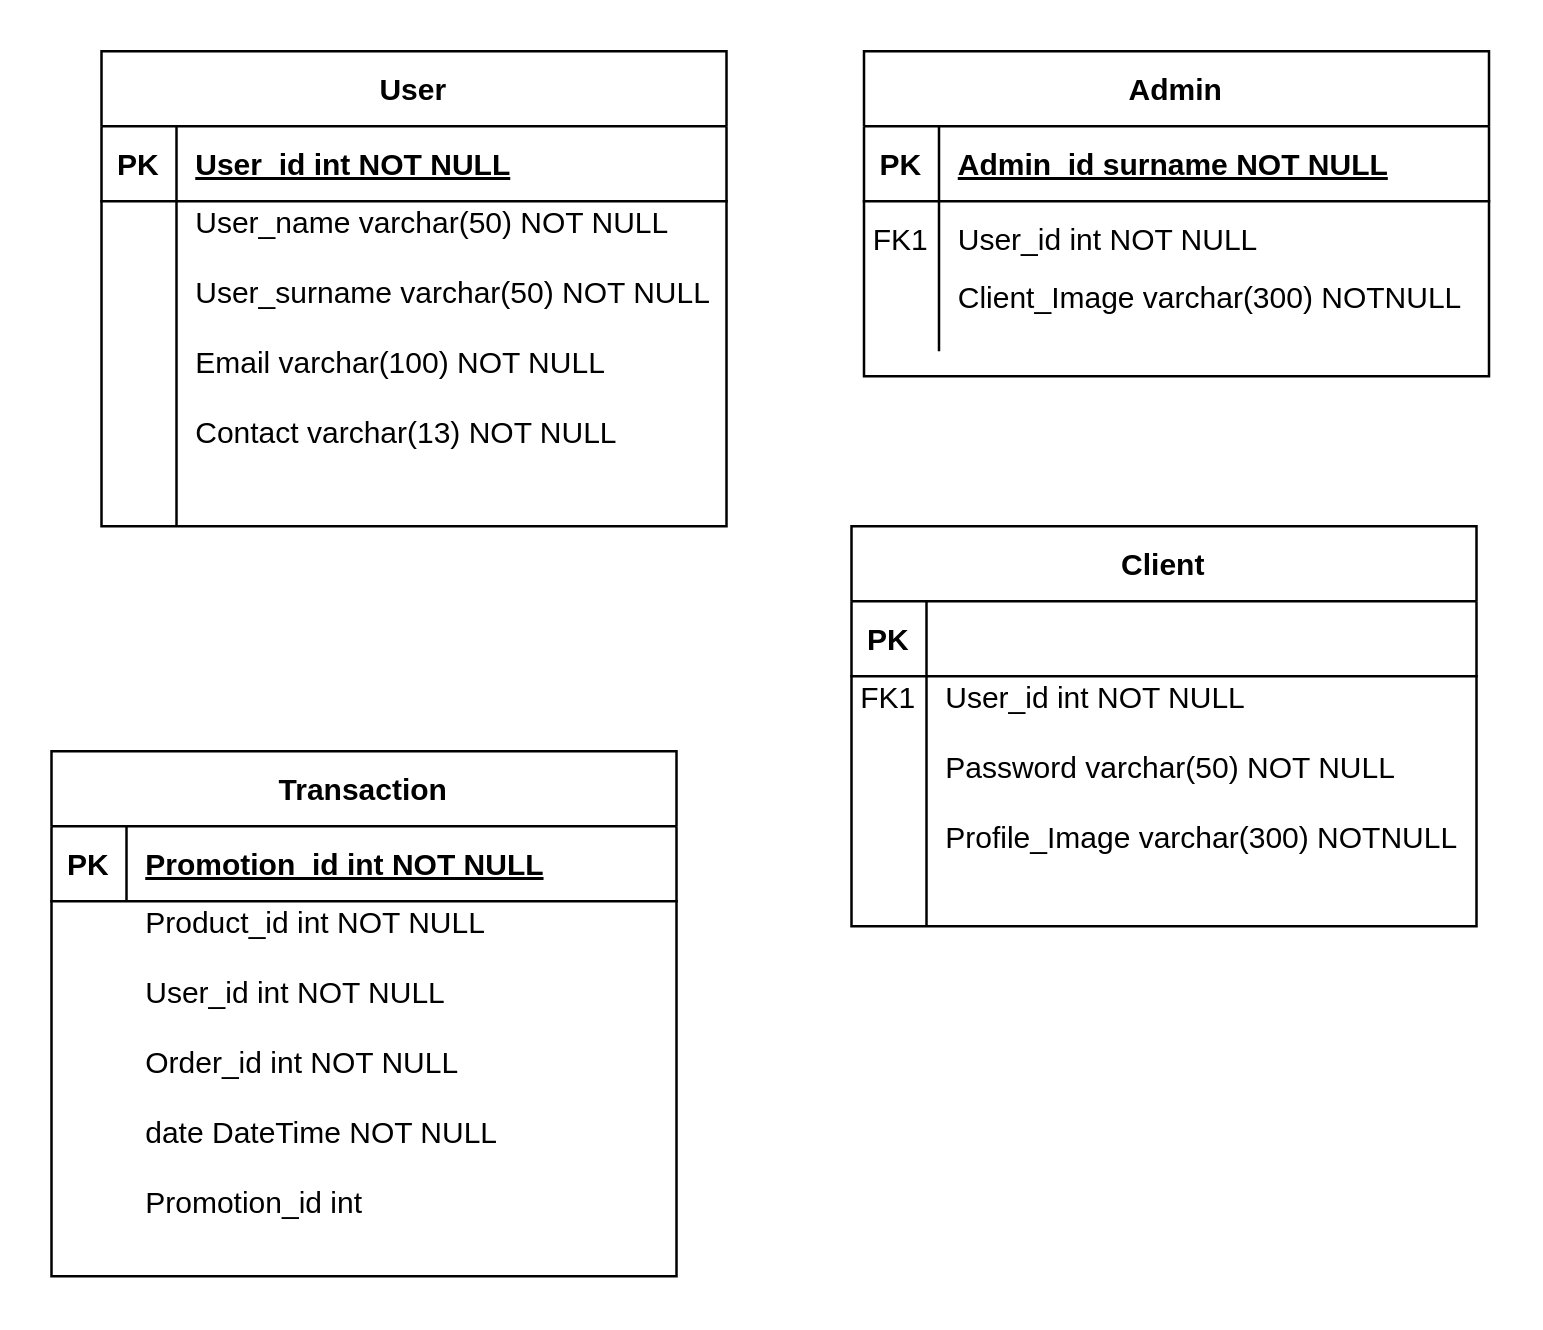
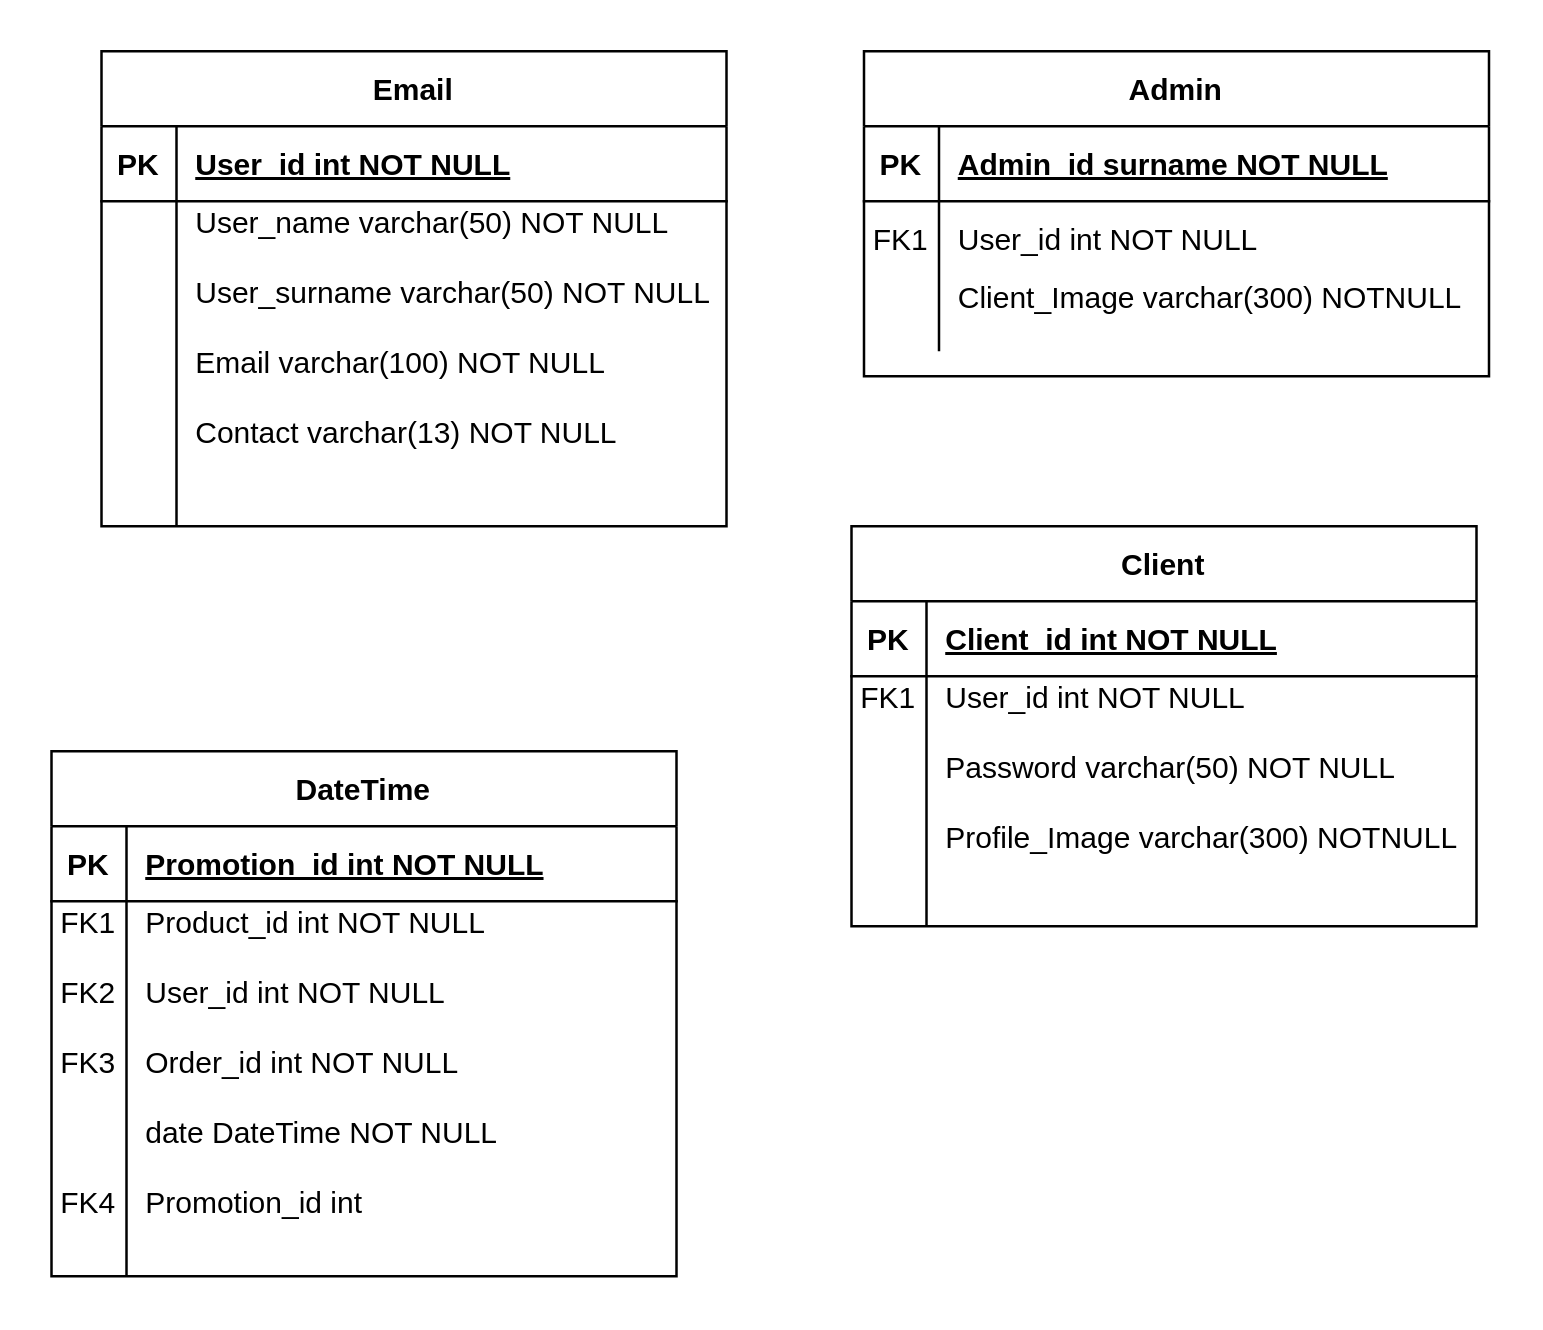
node "User": label "User" -> "Email"
node "Client_id int NOT NULL": added
node "Transaction": label "Transaction" -> "DateTime"
node "FK1 FK2 FK3 FK4": added
